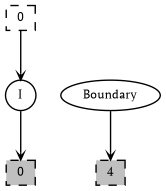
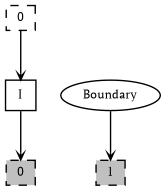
node "I": shape ellipse -> box
node "4": label "4" -> "1"
